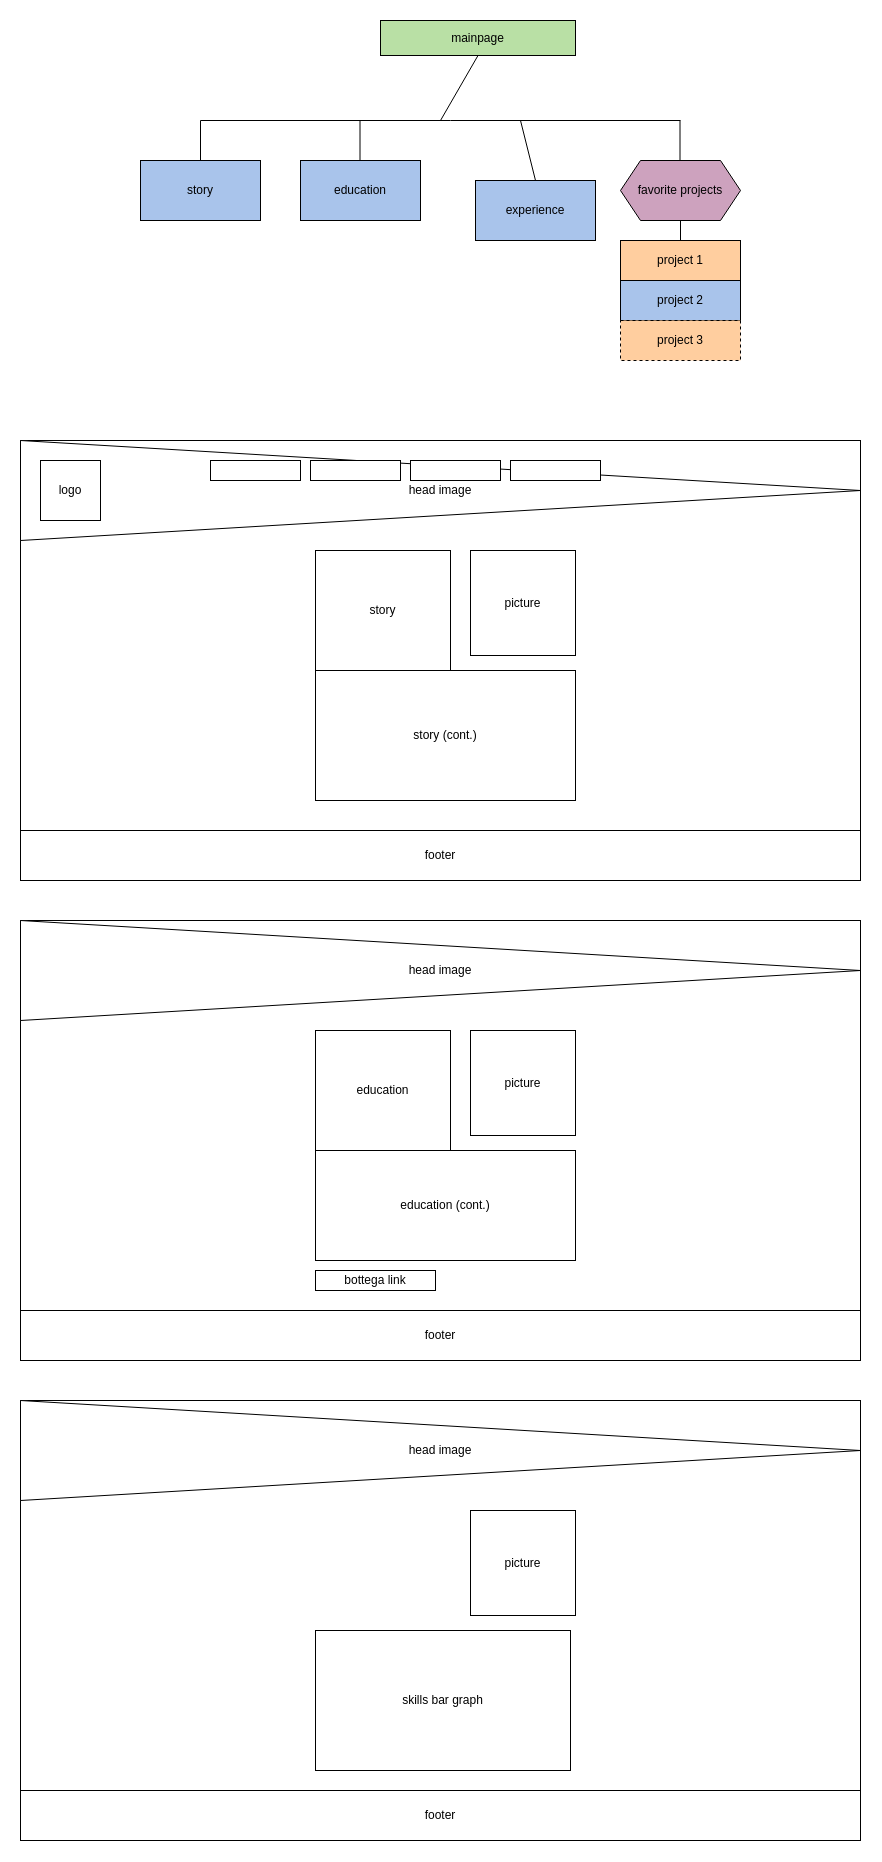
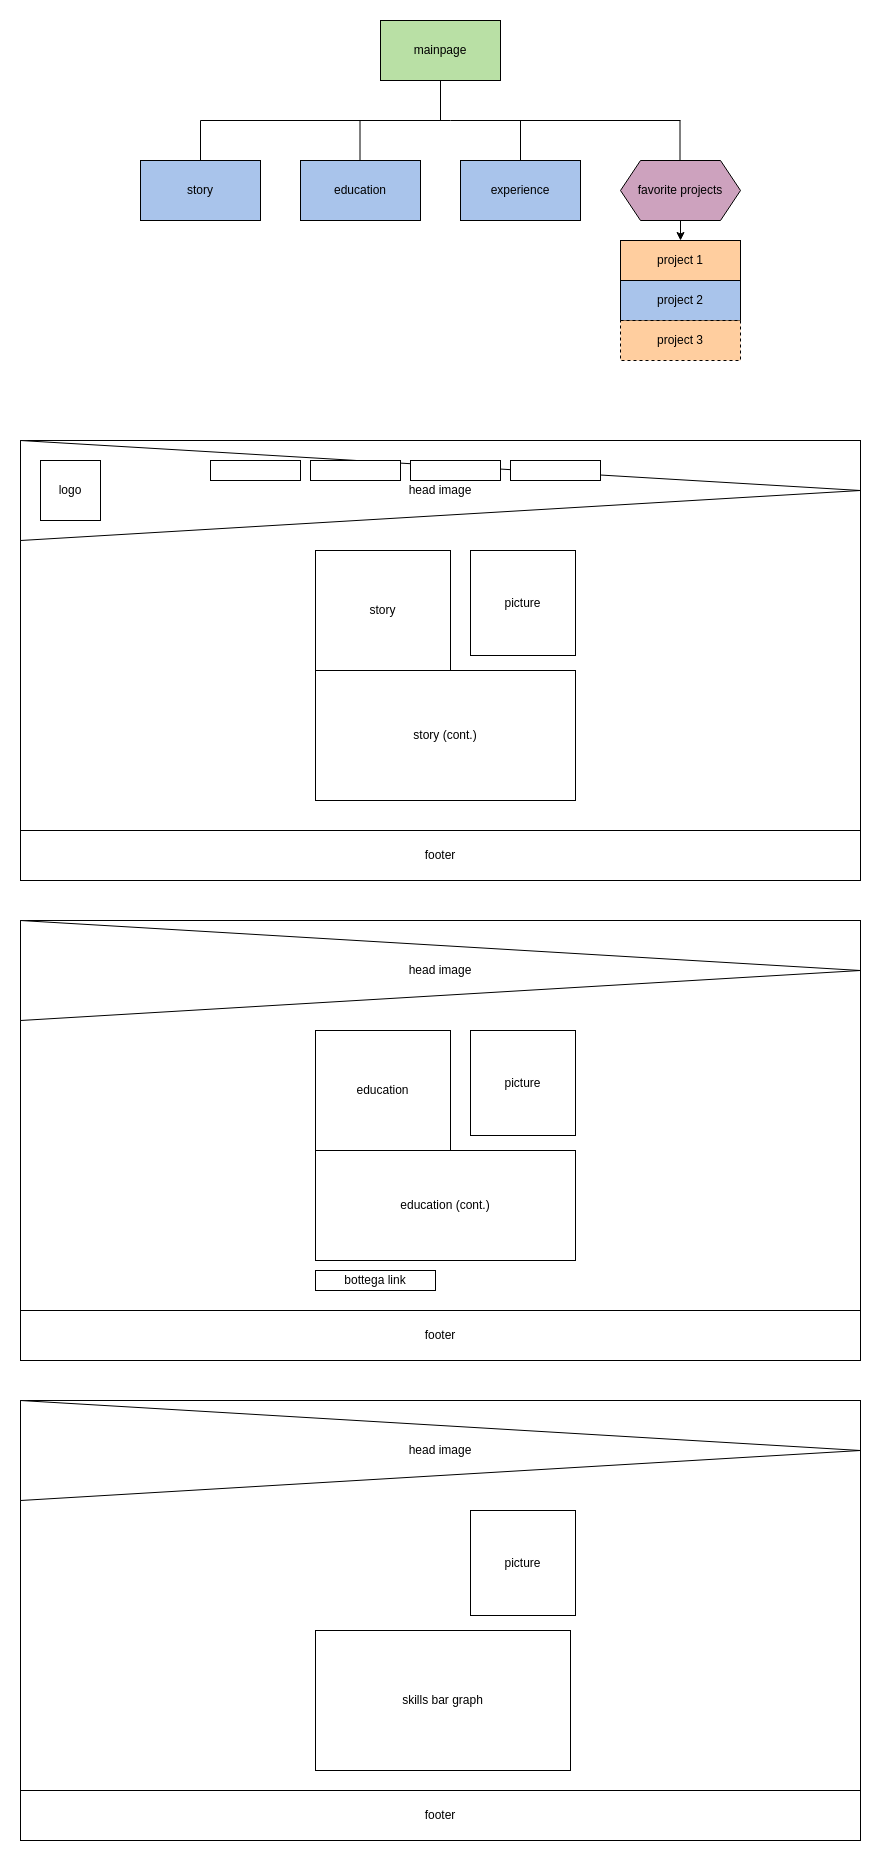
node "mainpage": size 195x35 -> 120x60
node "experience": moved (536, 211) -> (521, 191)
edge "favorite projects" -- "project 1": arrowhead none -> classic
